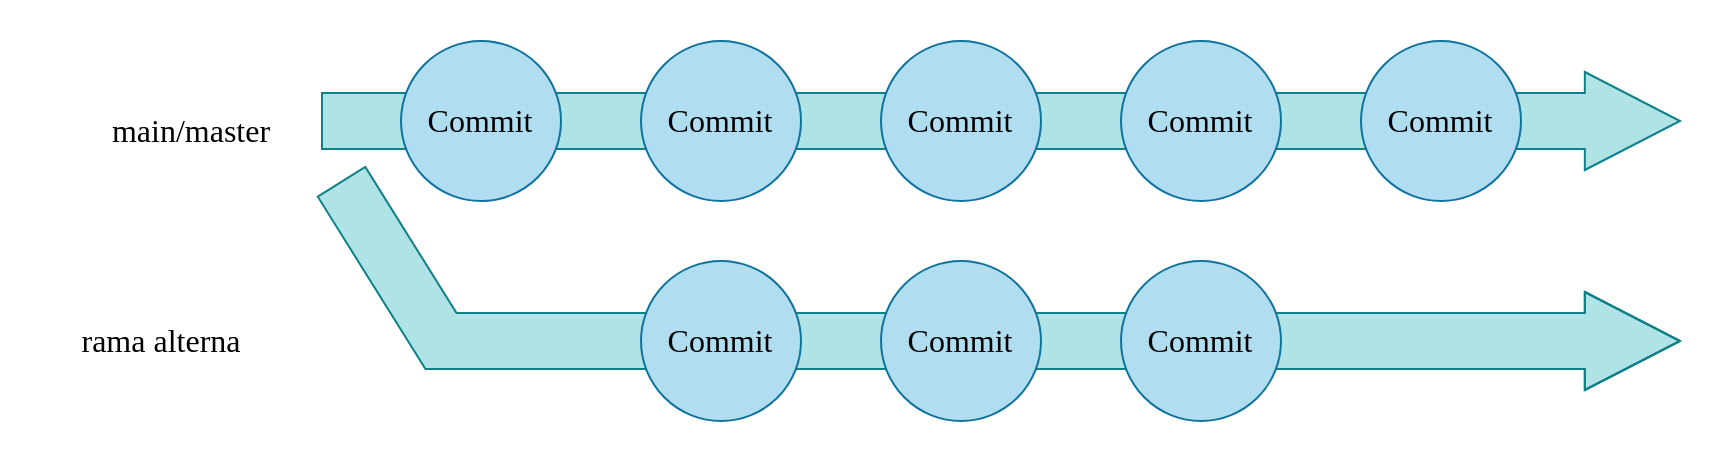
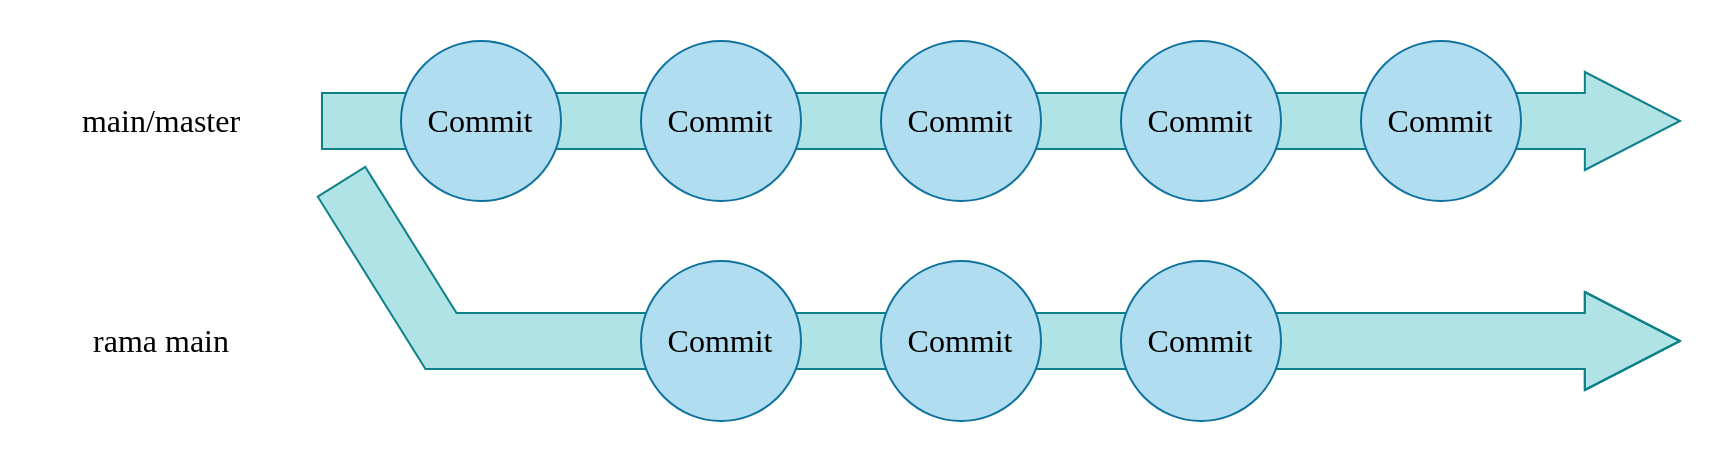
node "main/master": moved (191, 131) -> (161, 121)
node "rama alterna": label "rama alterna" -> "rama main"
